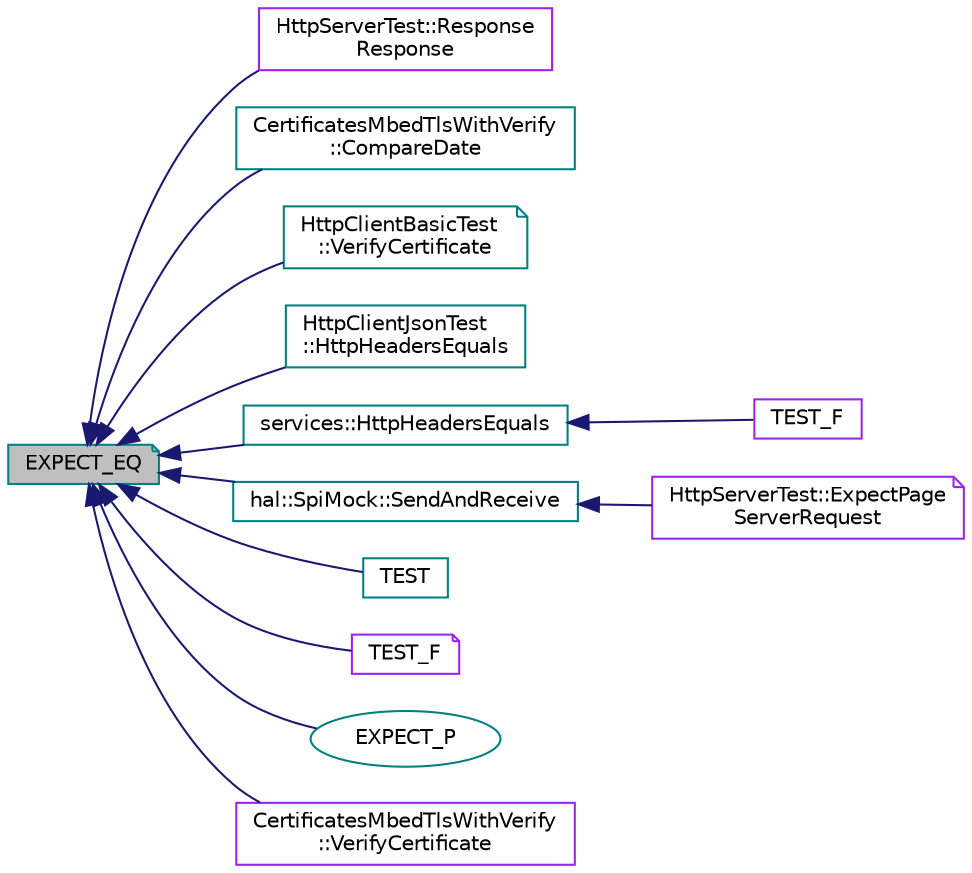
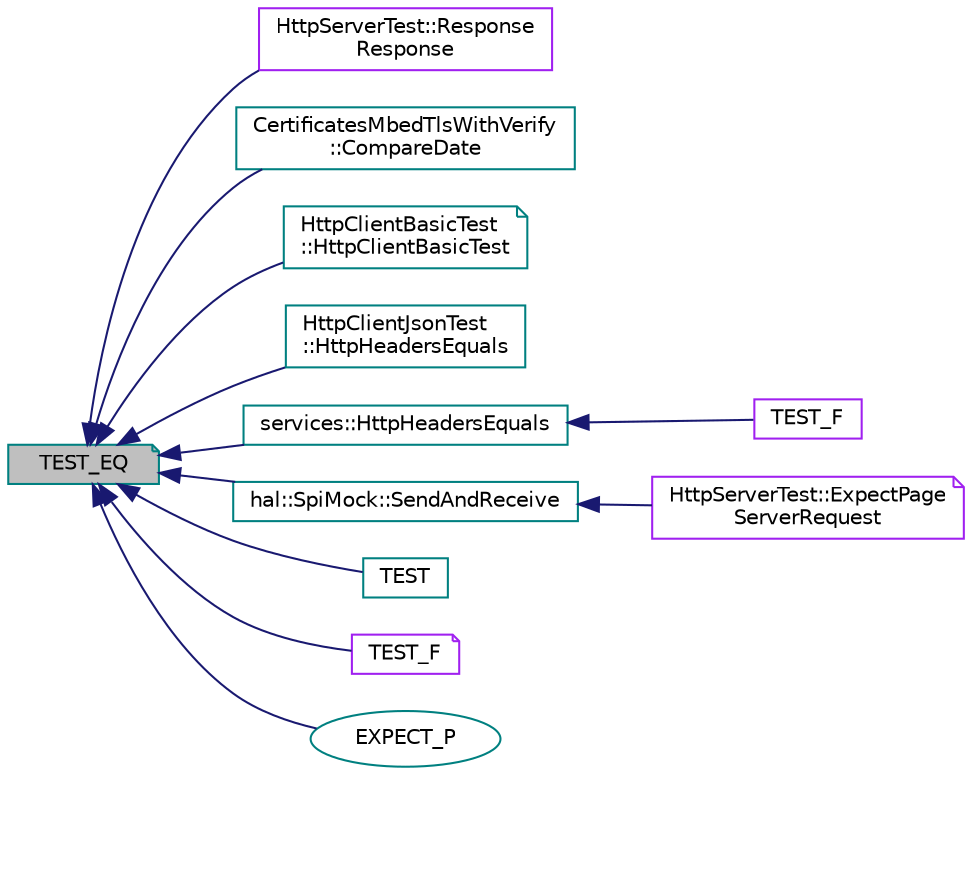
node "HttpClientBasicTest ::VerifyCertificate": label "HttpClientBasicTest ::VerifyCertificate" -> "HttpClientBasicTest ::HttpClientBasicTest"
node "EXPECT_EQ": label "EXPECT_EQ" -> "TEST_EQ"
node "CertificatesMbedTlsWithVerify ::VerifyCertificate": removed
